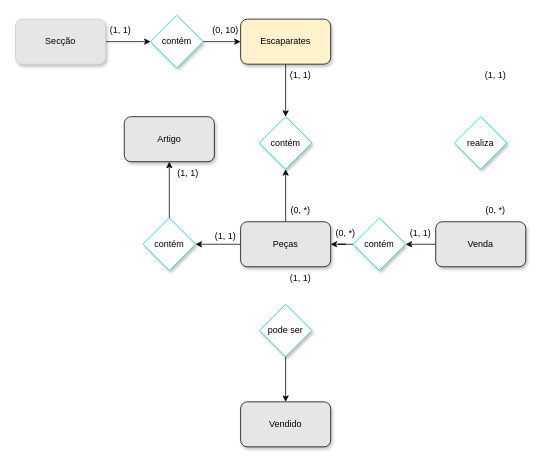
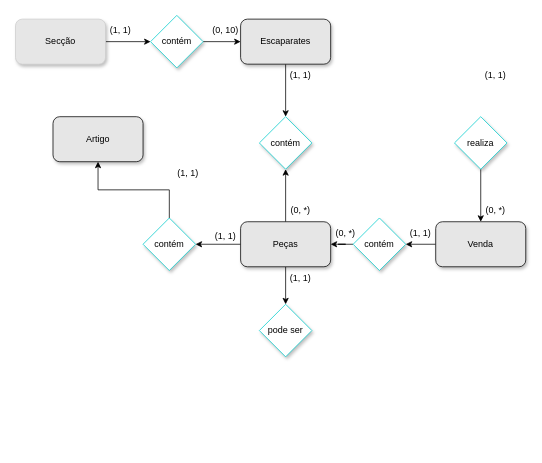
node "Escaparates": fillcolor #fff2cc -> #e6e6e6
node "Artigo": moved (169, 139) -> (98, 139)
edge "realiza" -> "Venda": added
edge "Peças" -> "pode ser": added
edge "pode ser" -> "Vendido": removed
node "Vendido": removed
